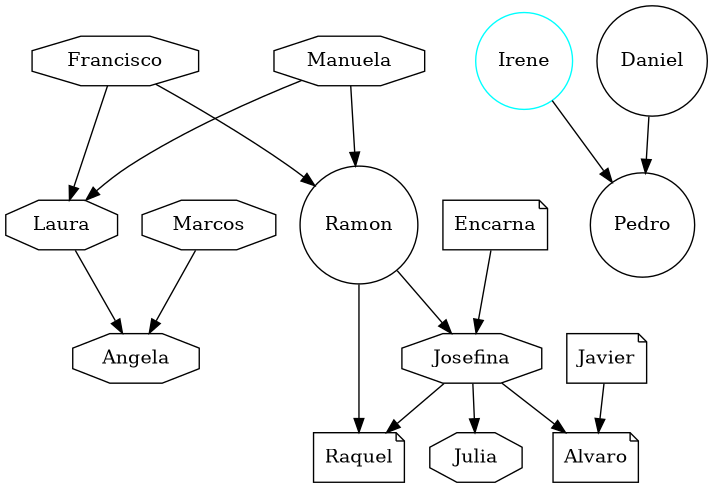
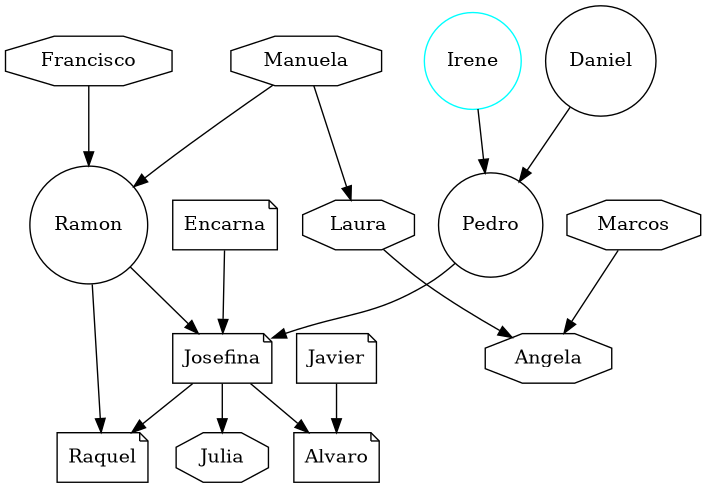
edge "Francisco" -> "Laura": removed
edge "Pedro" -> "Josefina": added
node "Josefina": shape octagon -> note
